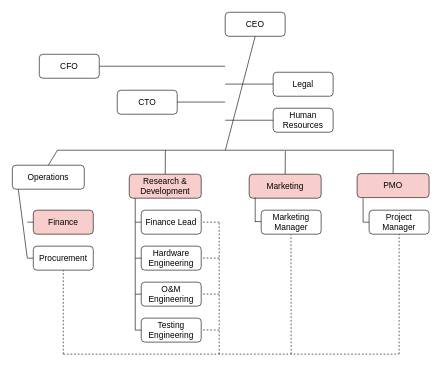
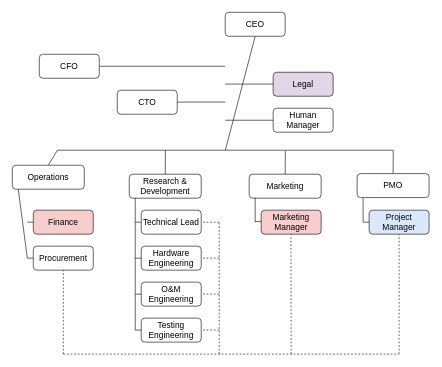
node "Legal": fillcolor #ffffff -> #e1d5e7
node "Human Resources": label "Human Resources" -> "Human Manager"
node "Research & Development": fillcolor #f8cecc -> #ffffff
node "Marketing": fillcolor #f8cecc -> #ffffff
node "PMO": fillcolor #f8cecc -> #ffffff
node "Finance Lead": label "Finance Lead" -> "Technical Lead"
node "Marketing Manager": fillcolor #ffffff -> #f8cecc
node "Project Manager": fillcolor #ffffff -> #dae8fc
